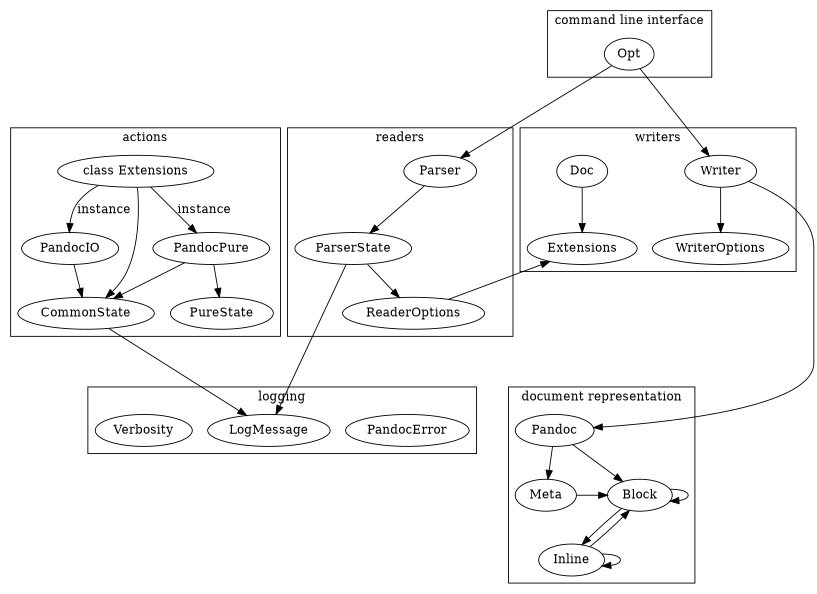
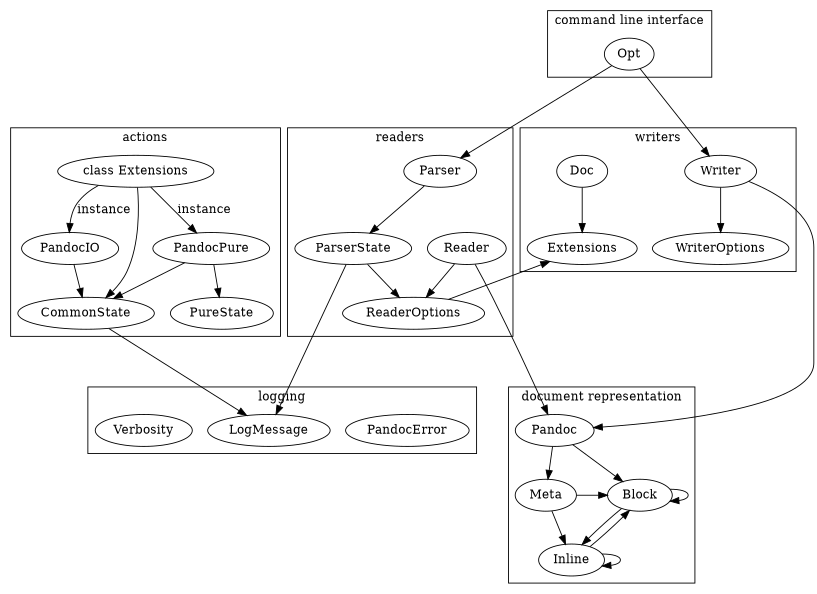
node "Reader": added
edge "Meta" -> "Inline": added
